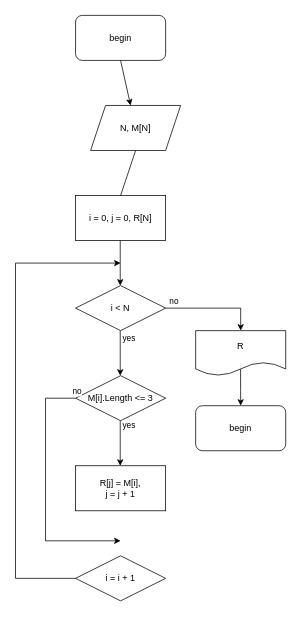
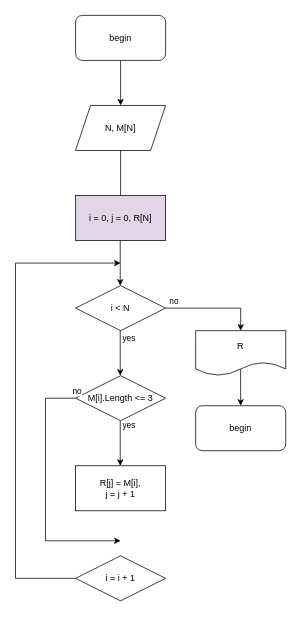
node "N, M[N]": moved (135, 128) -> (120, 128)
node "i = 0, j = 0, R[N]": fillcolor #ffffff -> #e1d5e7
